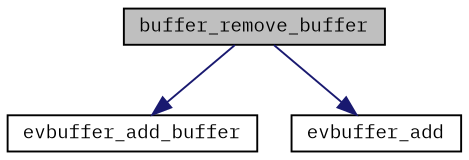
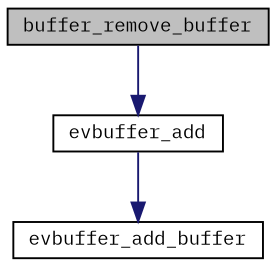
edge "buffer_remove_buffer" -> "evbuffer_add_buffer": now "evbuffer_add" -> "evbuffer_add_buffer"
